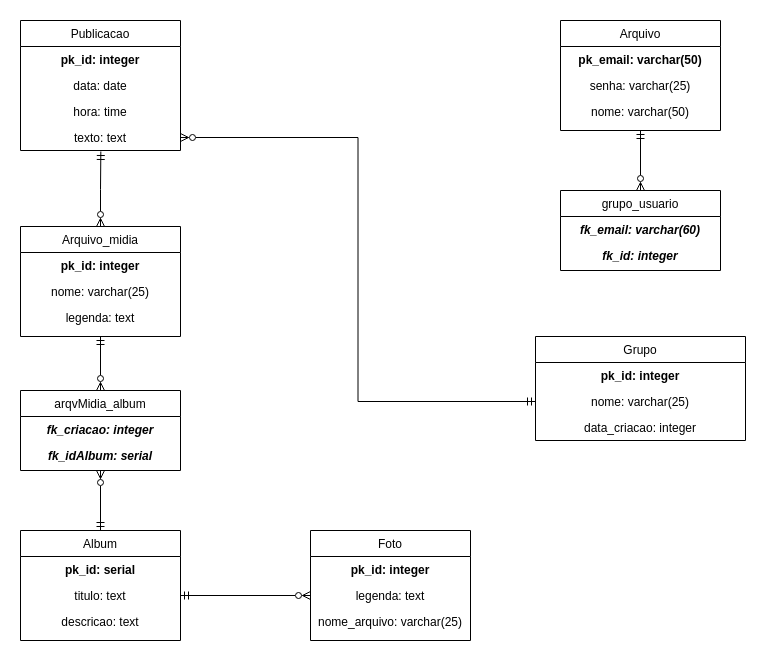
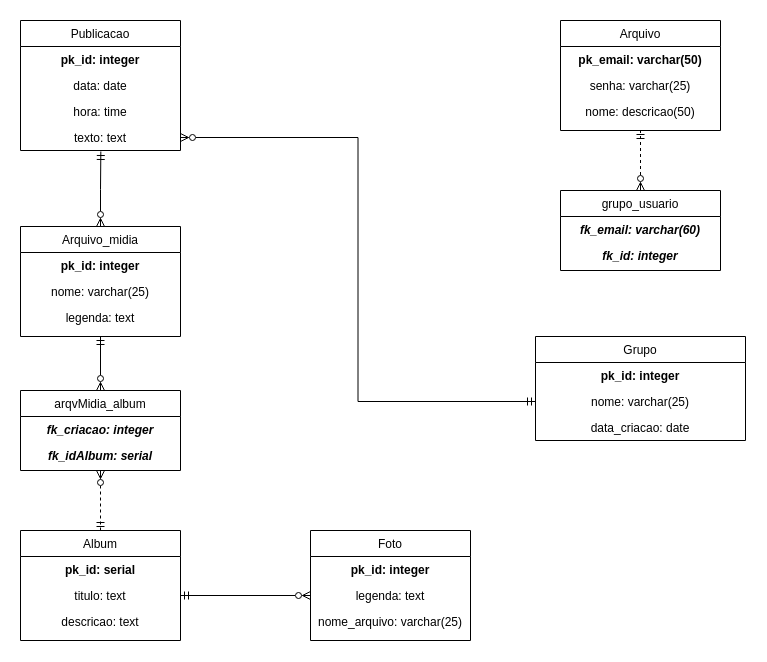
node "nome: varchar(50)": label "nome: varchar(50)" -> "nome: descricao(50)"
edge "Arquivo" -- "grupo_usuario": style solid -> dashed
node "data_criacao: integer": label "data_criacao: integer" -> "data_criacao: date"
edge "arqvMidia_album" -- "Album": style solid -> dashed
